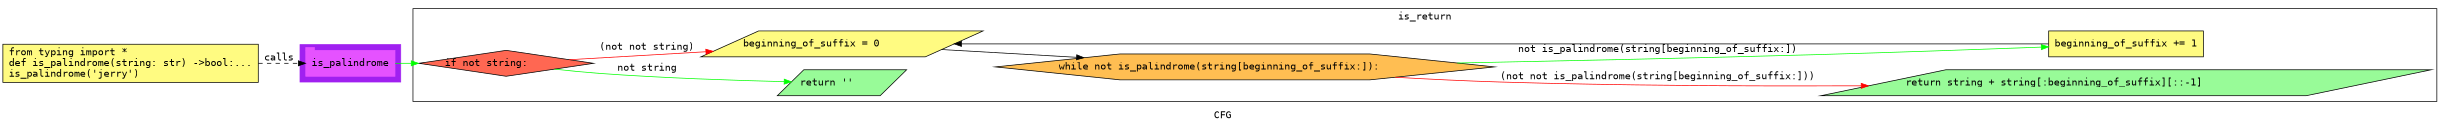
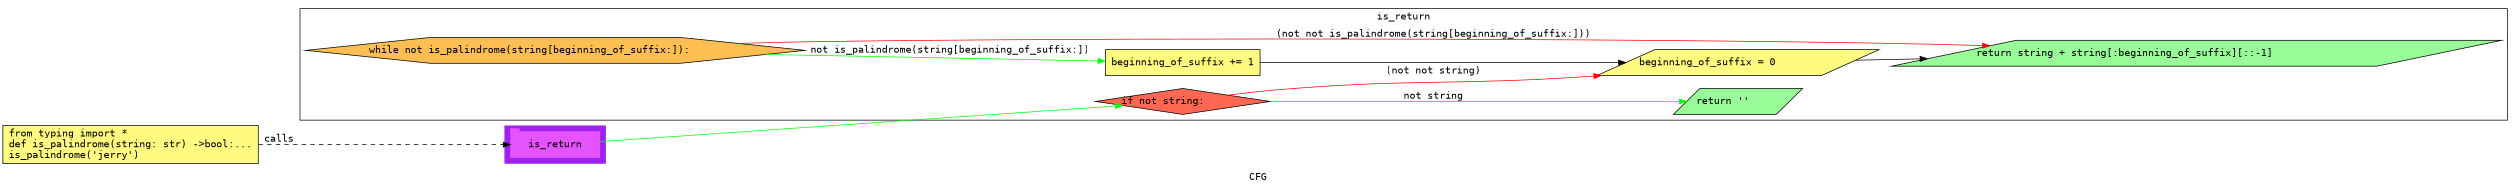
edge "beginning_of_suffix = 0" -> "while not is_palindrome(string[beginning_of_suffix:]):": now "beginning_of_suffix = 0" -> "return string + string[:beginning_of_suffix][::-1]"
node "is_palindrome": label "is_palindrome" -> "is_return"
